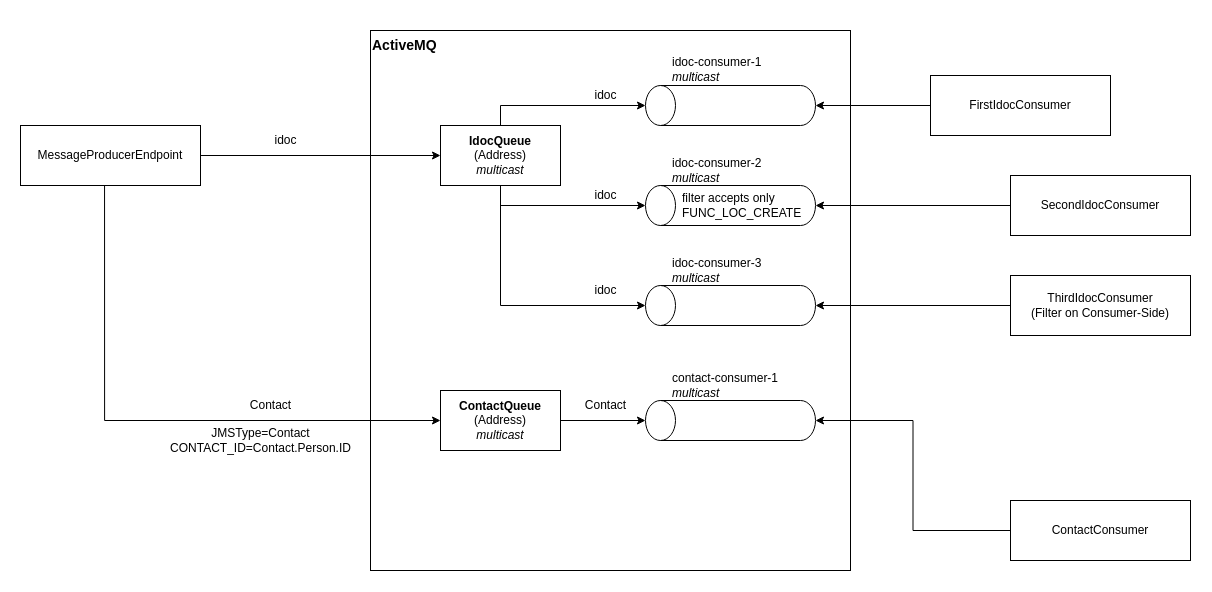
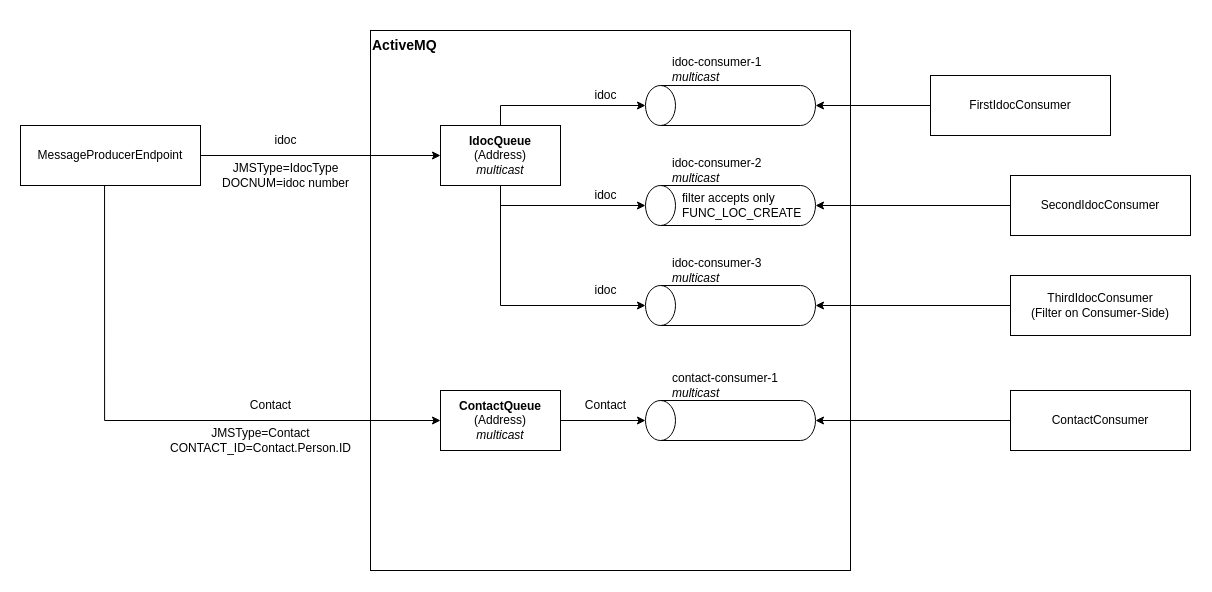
node "JMSType=IdocType DOCNUM=idoc number": added
node "ContactConsumer": moved (1101, 531) -> (1101, 421)
